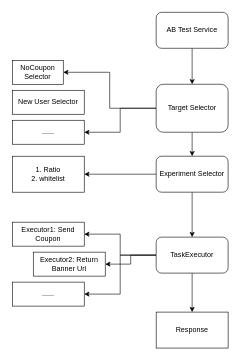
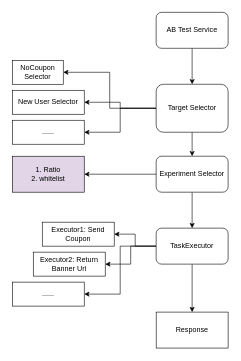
edge "Target Selector" -> "New User Selector": added
node "1. Ratio 2. whitelist": fillcolor #ffffff -> #e1d5e7
node "Executor1: Send Coupon": moved (48, 234) -> (78, 234)
node "TaskExecutor": moved (192, 255) -> (192, 246)
